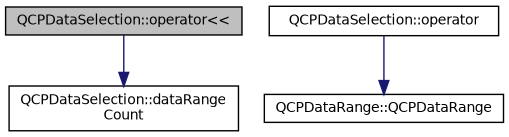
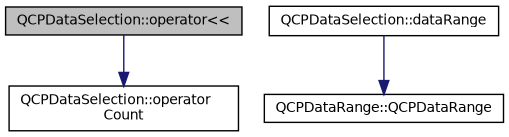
node "QCPDataSelection::operator": label "QCPDataSelection::operator" -> "QCPDataSelection::dataRange"
node "QCPDataSelection::dataRange Count": label "QCPDataSelection::dataRange Count" -> "QCPDataSelection::operator Count"
